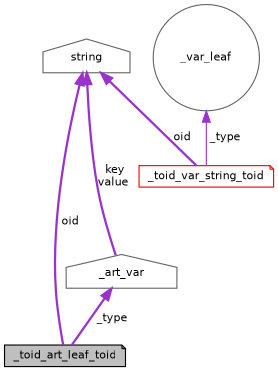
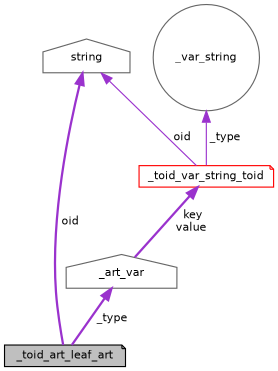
node "_var_leaf": label "_var_leaf" -> "_var_string"
edge "_toid_var_string_toid" -> "string": style bold -> solid
edge "_art_var" -> "string": now "_art_var" -> "_toid_var_string_toid"
node "_toid_art_leaf_toid": label "_toid_art_leaf_toid" -> "_toid_art_leaf_art"
